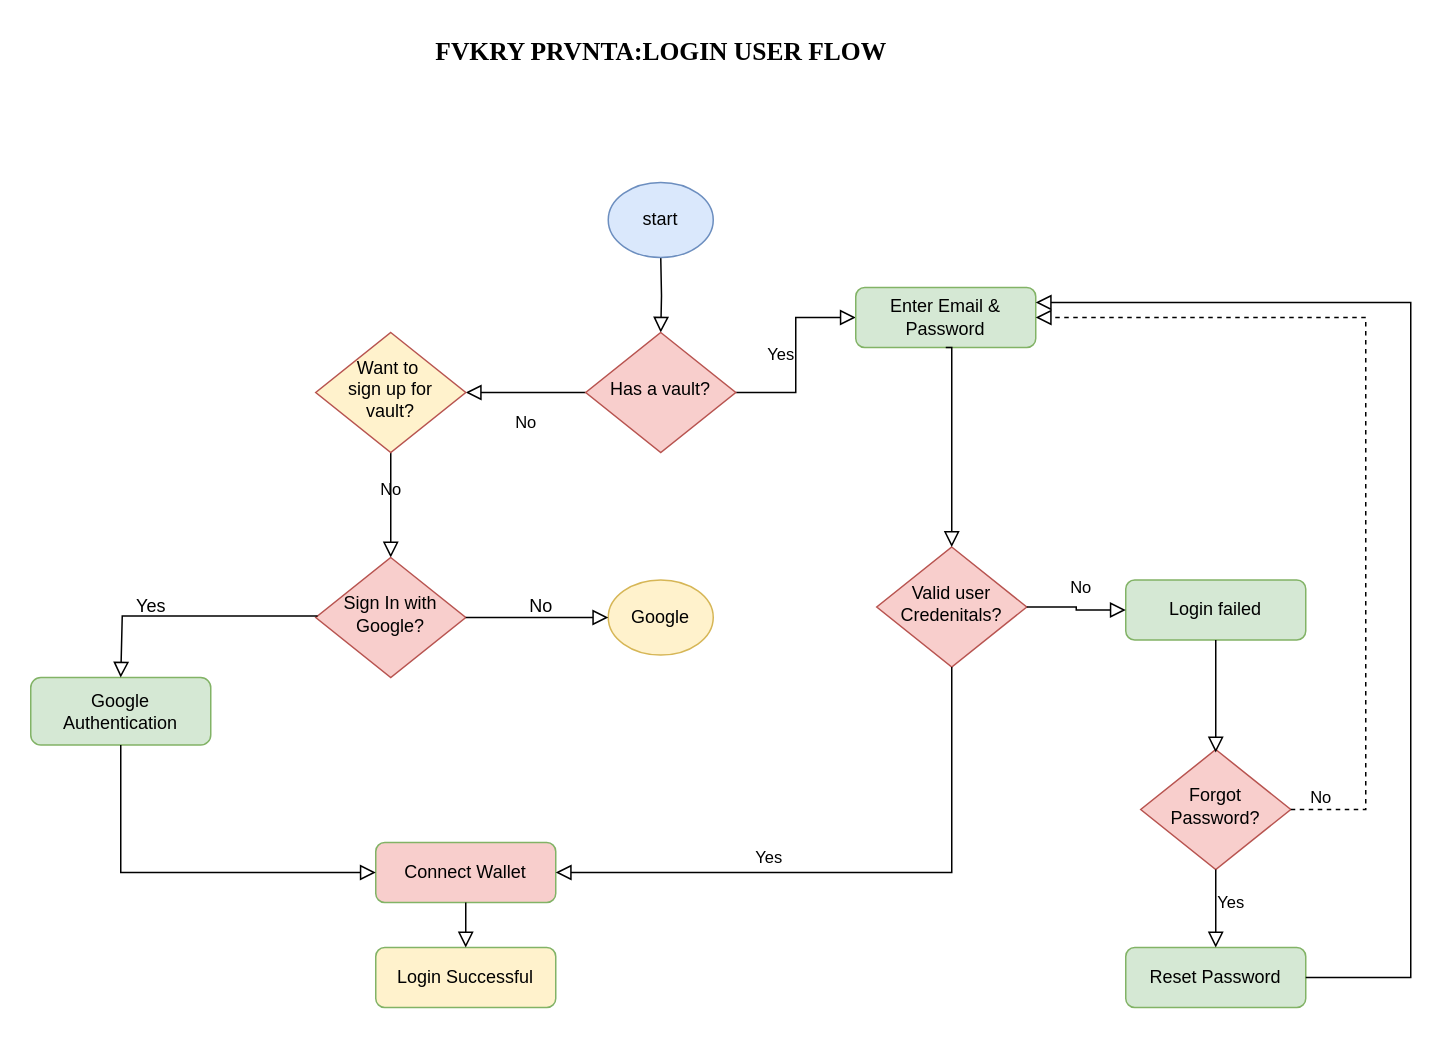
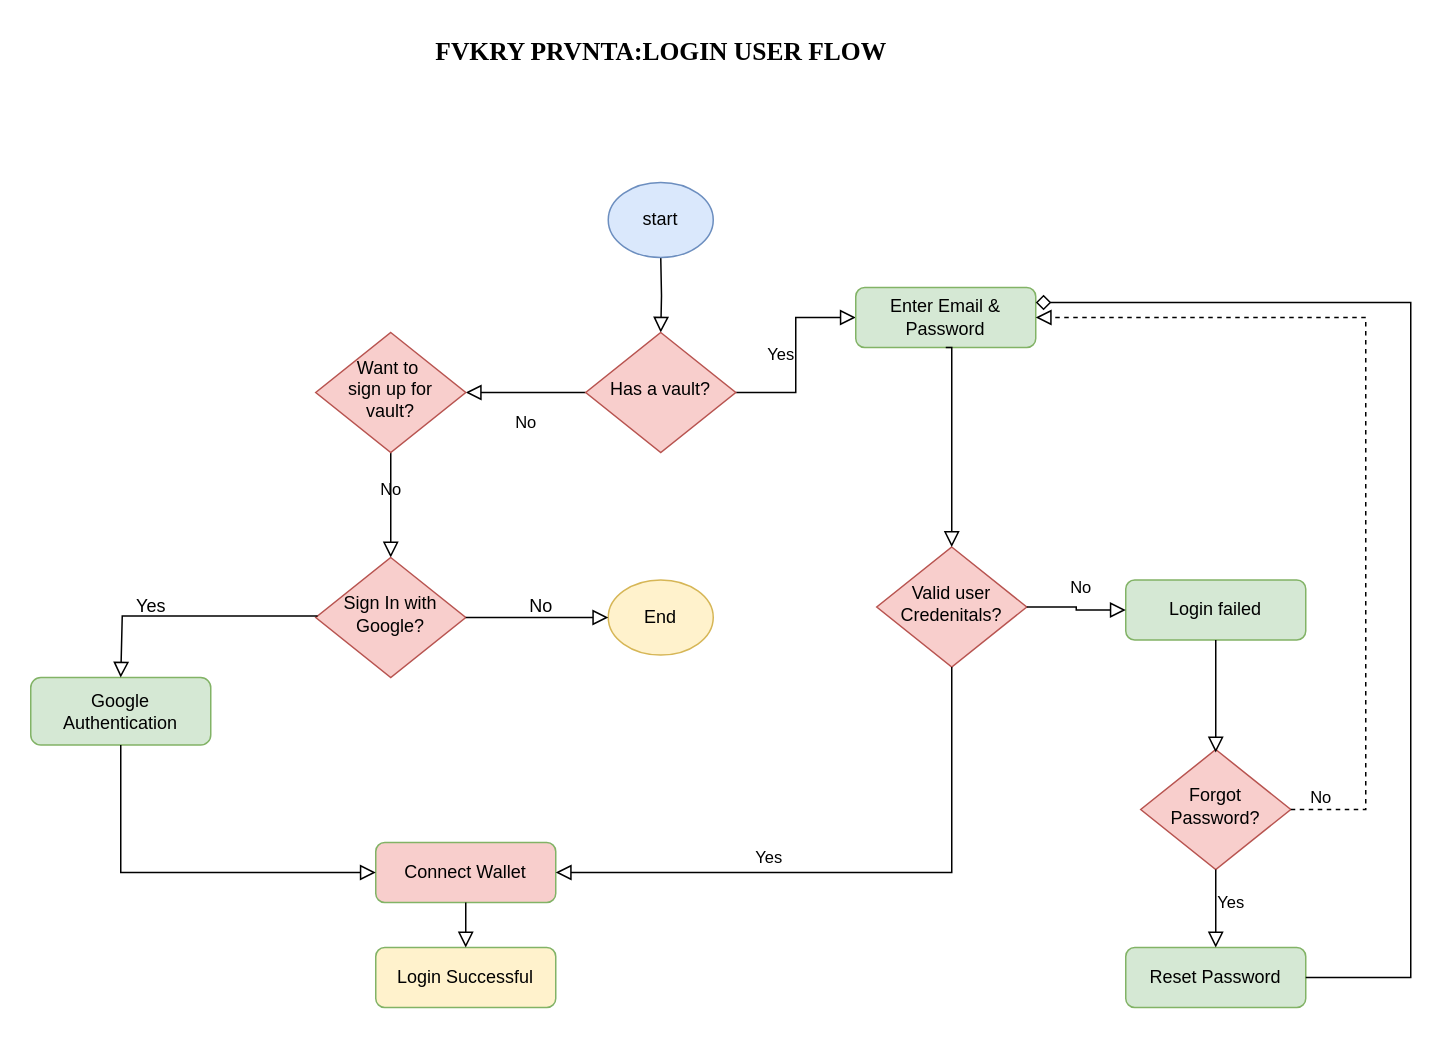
edge "Reset Password" -> "Enter Email & Password": arrowhead block -> diamond
node "Want to sign up for vault?": fillcolor #fff2cc -> #f8cecc
node "Google": label "Google" -> "End"
